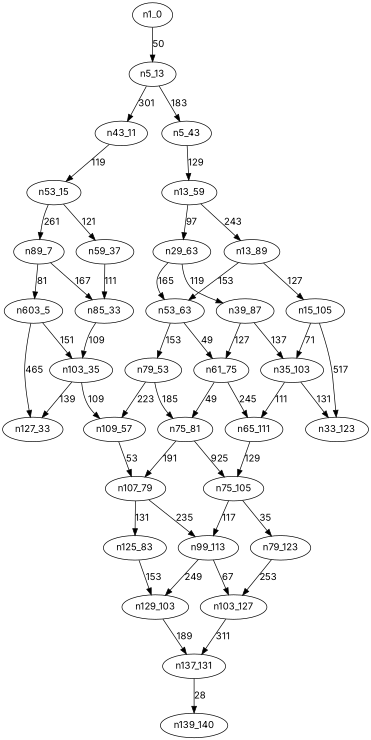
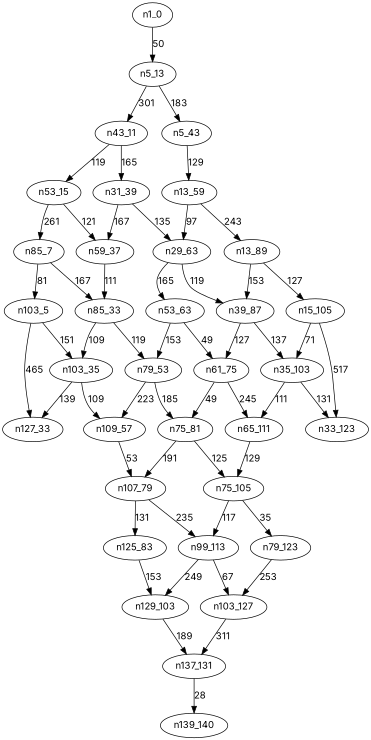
node "n31_39": added
node "n89_7": label "n89_7" -> "n85_7"
edge "n13_89" -> "n53_63": now "n13_89" -> "n39_87"
node "n603_5": label "n603_5" -> "n103_5"
edge "n85_33" -> "n79_53": added, label "119"
edge "n75_81" -> "n75_105": label "925" -> "125"
